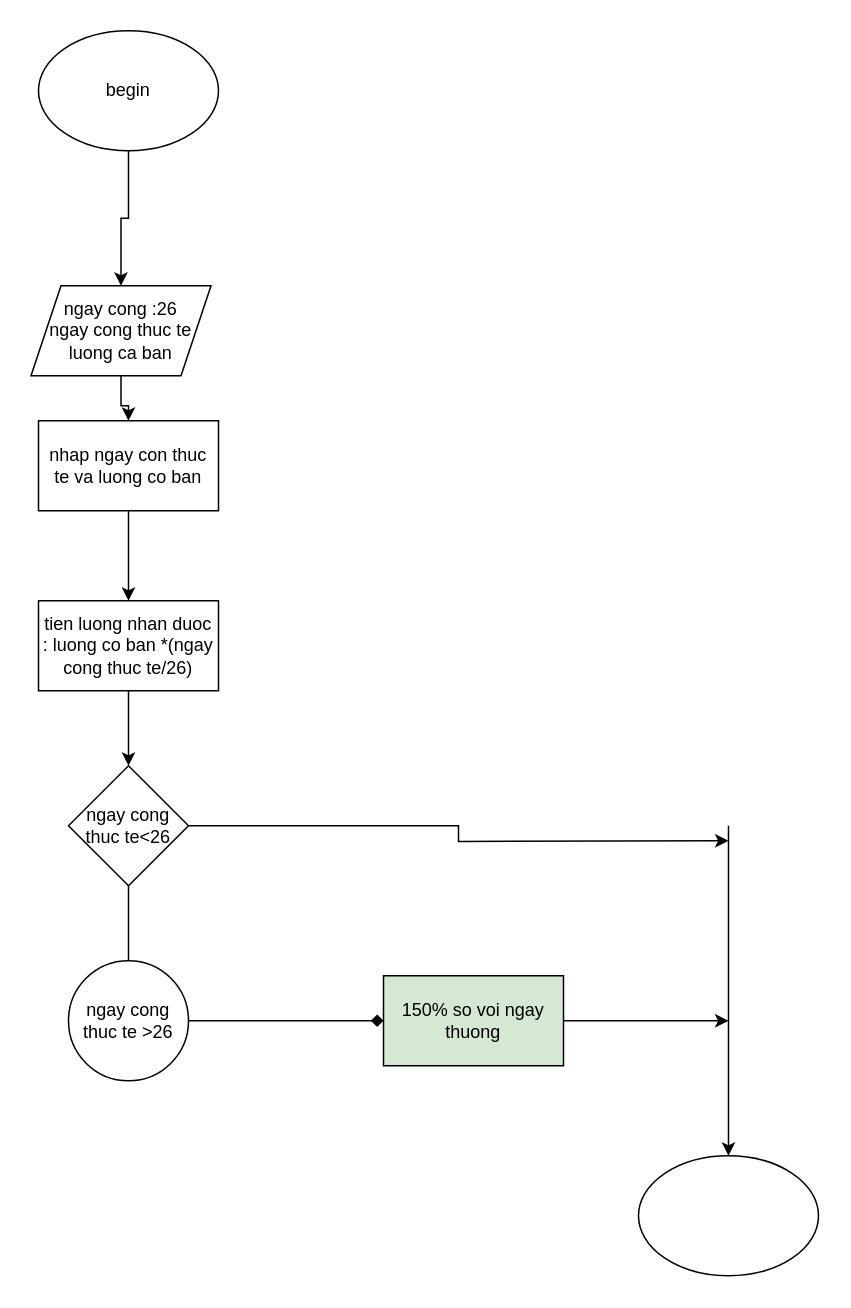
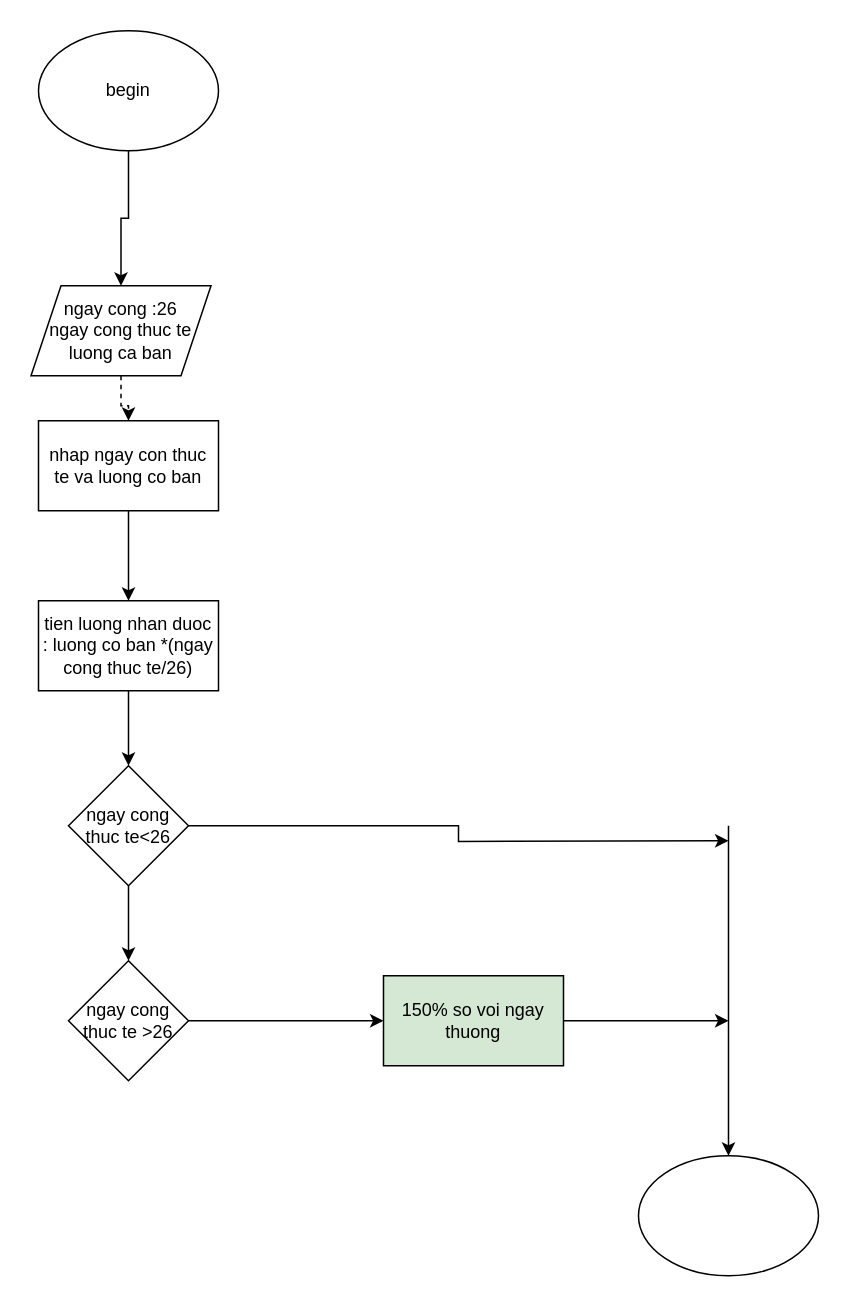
edge "ngay cong :26 ngay cong thuc te luong ca ban" -> "nhap ngay con thuc te va luong co ban": style solid -> dashed
edge "ngay cong thuc te<26" -- "ngay cong thuc te >26": arrowhead none -> classic
node "ngay cong thuc te >26": shape ellipse -> diamond
edge "ngay cong thuc te >26" -> "150% so voi ngay thuong": arrowhead diamond -> classic
